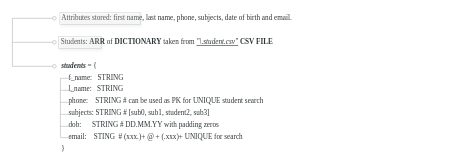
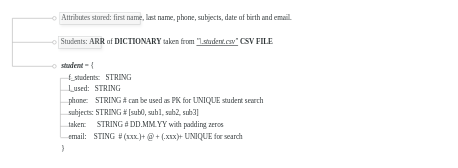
node "students = {": label "students = {" -> "student = {"
node "f_name: STRING": label "f_name: STRING" -> "f_students: STRING"
node "l_name: STRING": label "l_name: STRING" -> "l_used: STRING"
node "subjects: STRING # [sub0, sub1, student2, sub3]": label "subjects: STRING # [sub0, sub1, student2, sub3]" -> "subjects: STRING # [sub0, sub1, sub2, sub3]"
node "dob: STRING # DD.MM.YY with padding zeros": label "dob: STRING # DD.MM.YY with padding zeros" -> "taken: STRING # DD.MM.YY with padding zeros"
